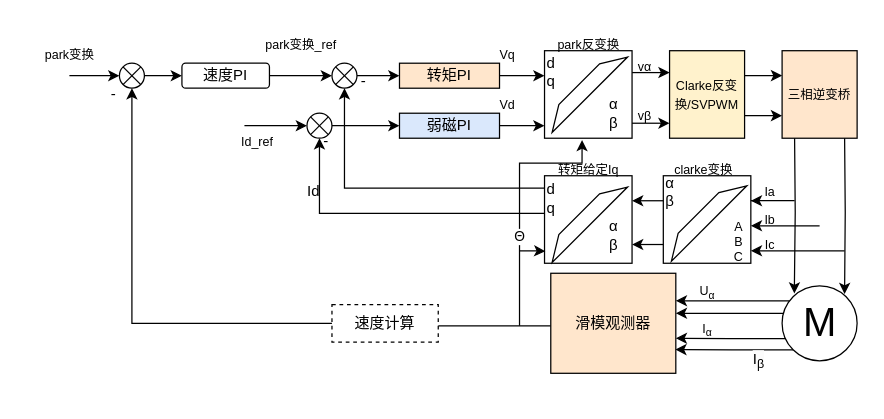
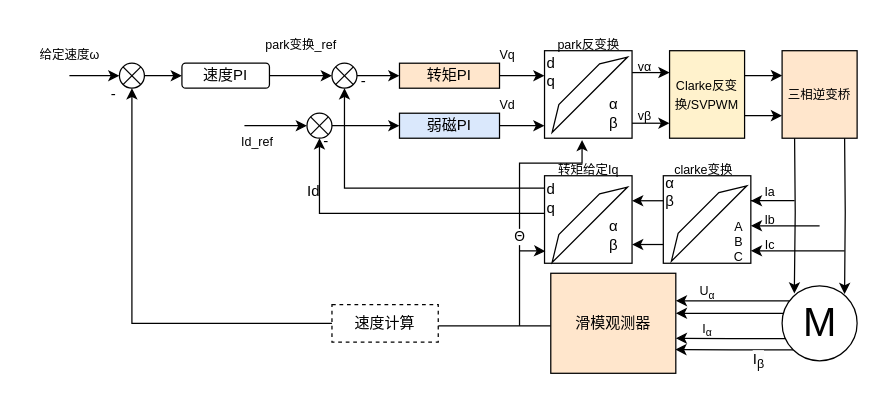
node "park变换": label "park变换" -> "给定速度ω"
